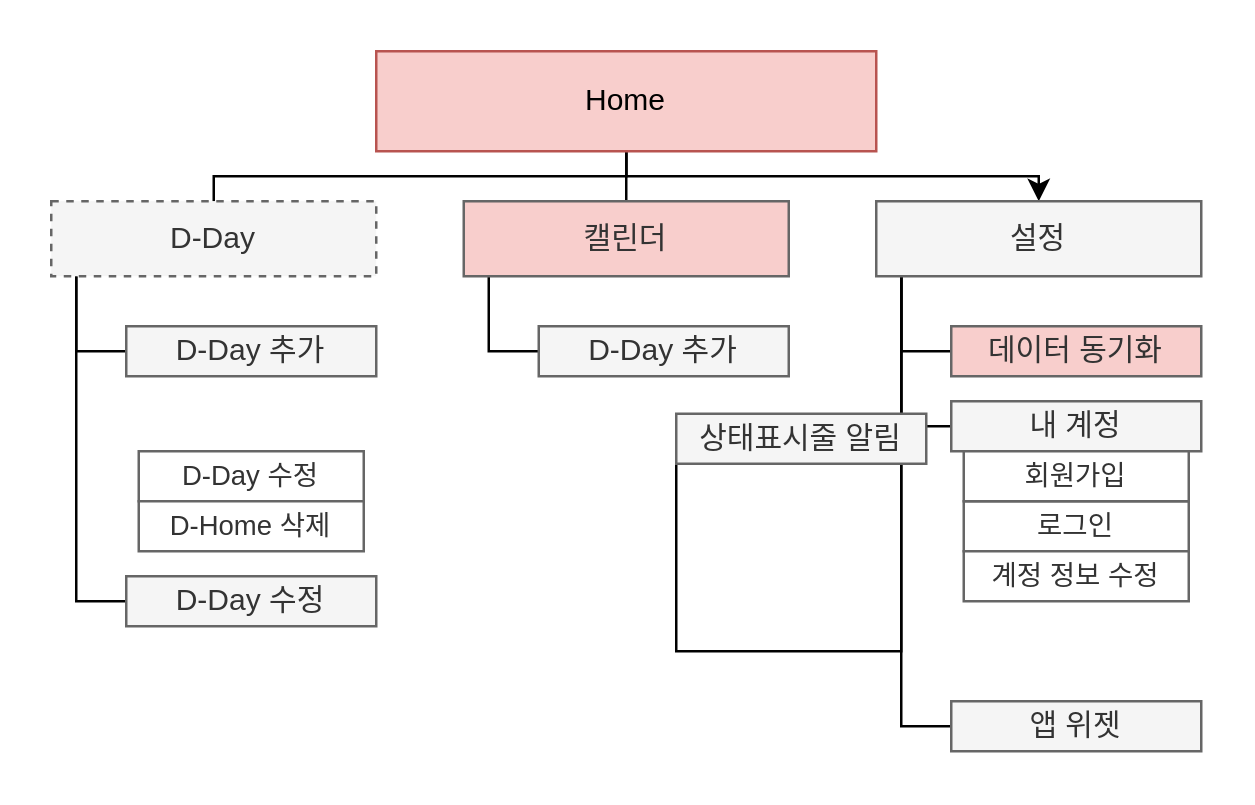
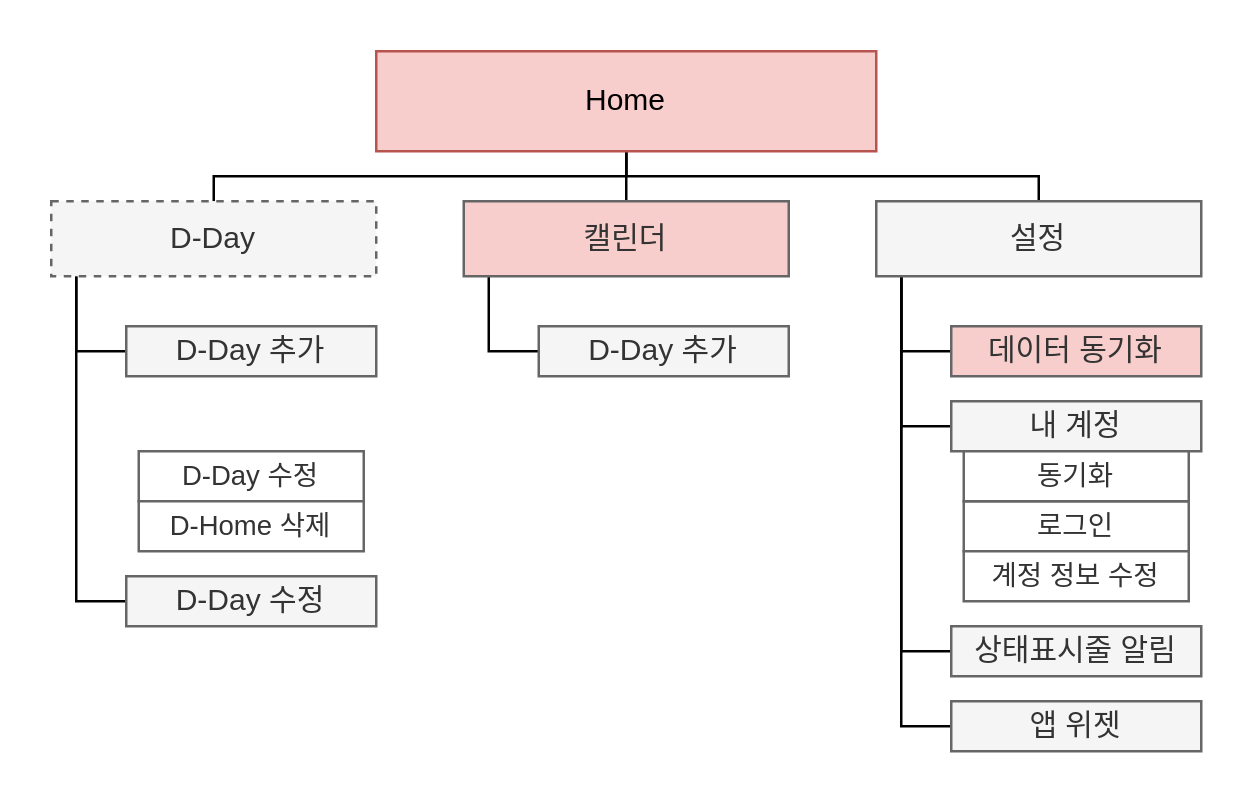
edge "Home" -> "설정": arrowhead classic -> none
node "상태표시줄 알림": moved (801, 439) -> (1076, 651)
node "회원가입": label "회원가입" -> "동기화"
